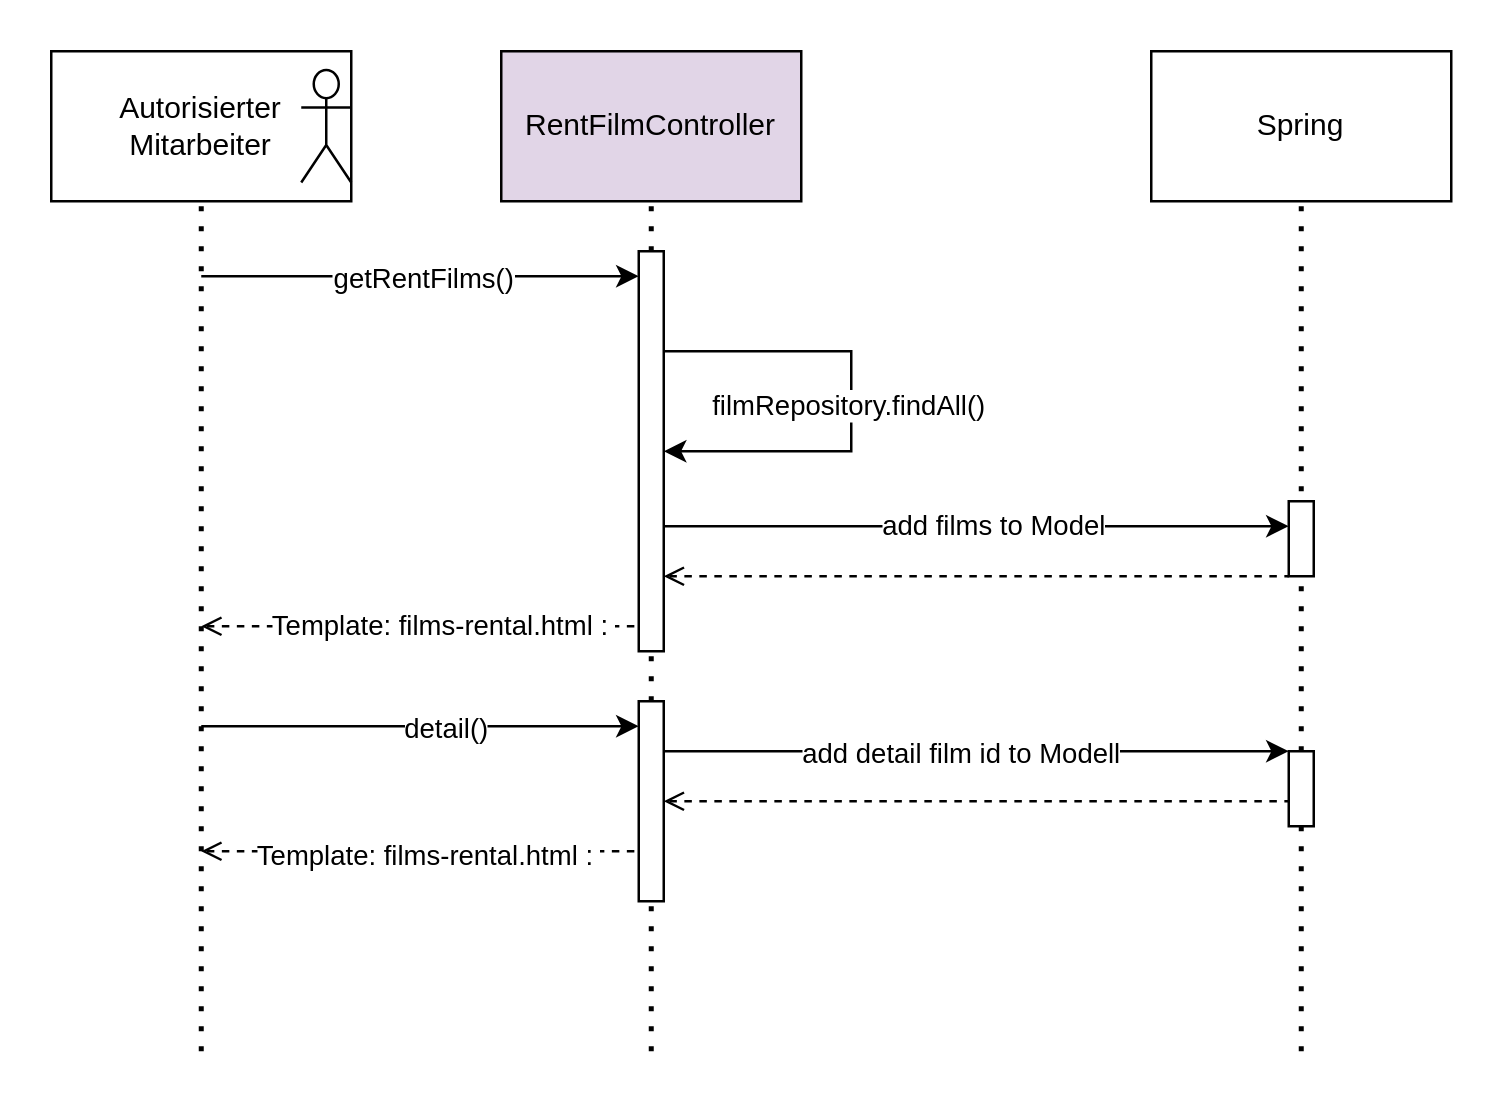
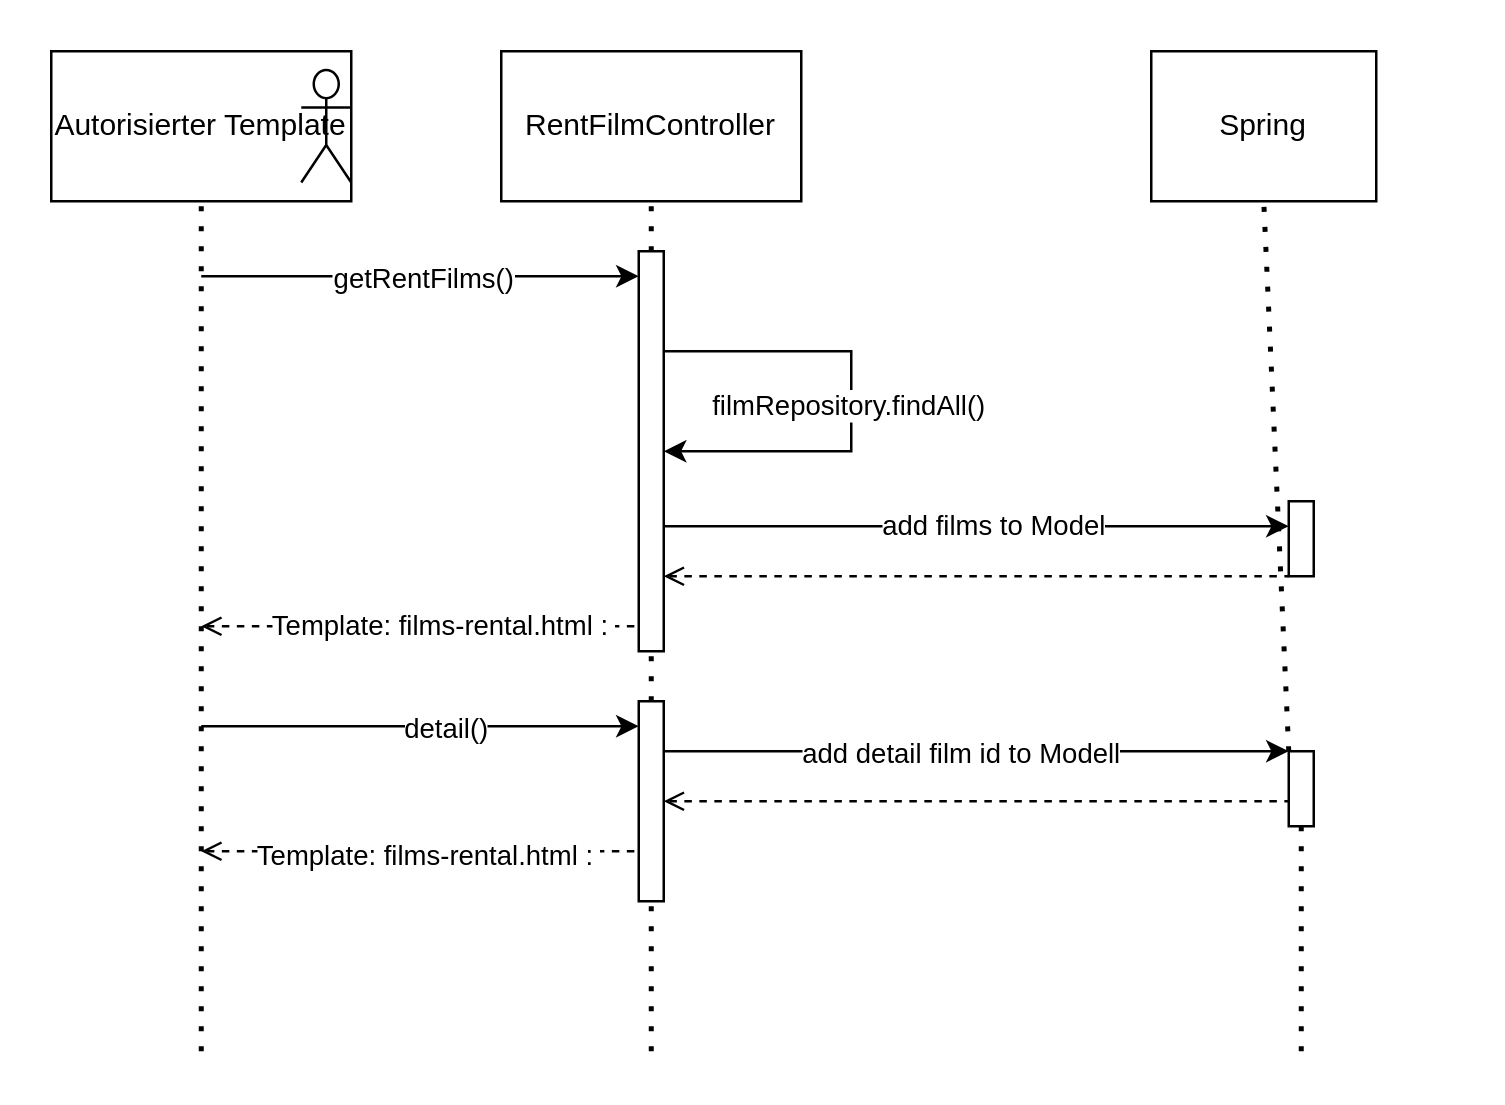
node "Autorisierter Mitarbeiter": label "Autorisierter Mitarbeiter" -> "Autorisierter Template"
node "RentFilmController": fillcolor #e1d5e7 -> #ffffff
node "Spring": size 300x150 -> 225x150
